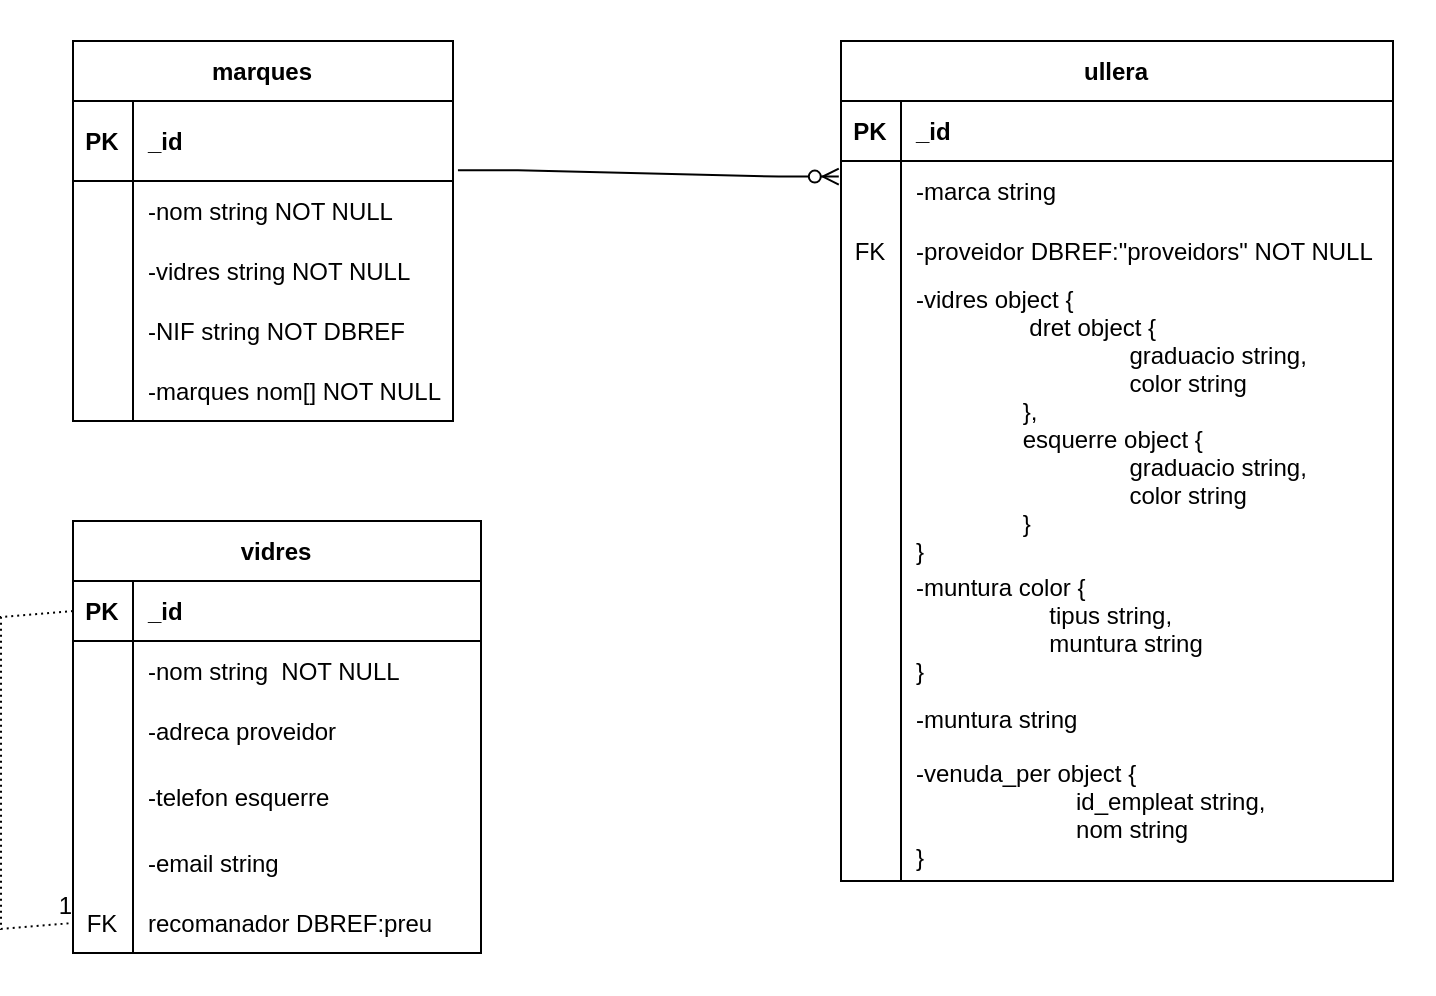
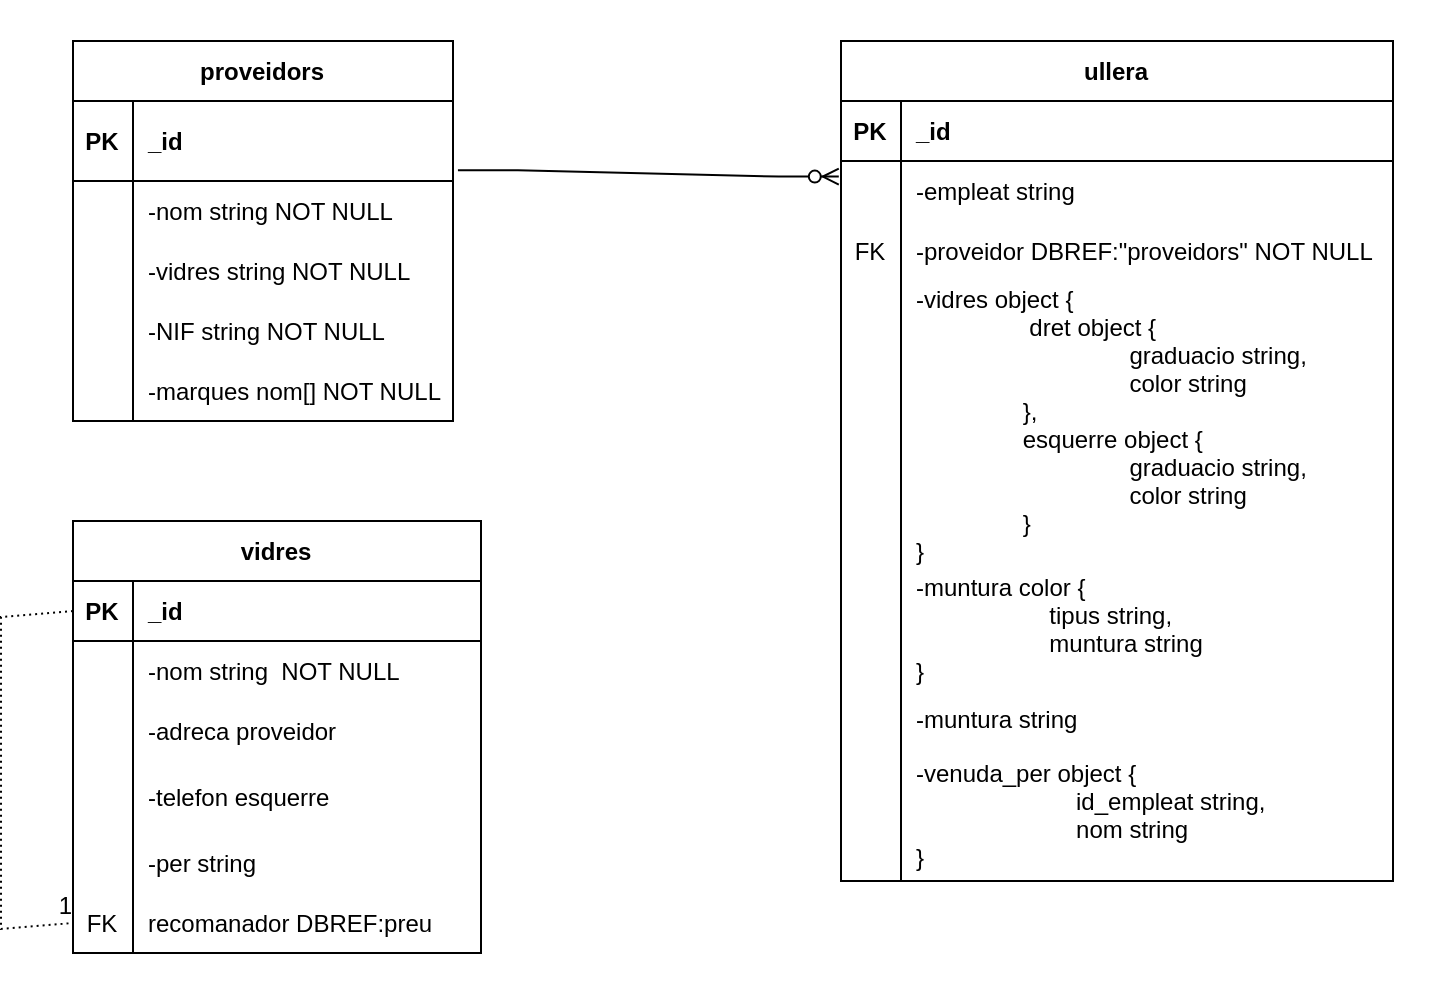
node "marques": label "marques" -> "proveidors"
node "-marca string": label "-marca string" -> "-empleat string"
node "-NIF string NOT DBREF": label "-NIF string NOT DBREF" -> "-NIF string NOT NULL"
node "-email string": label "-email string" -> "-per string"
